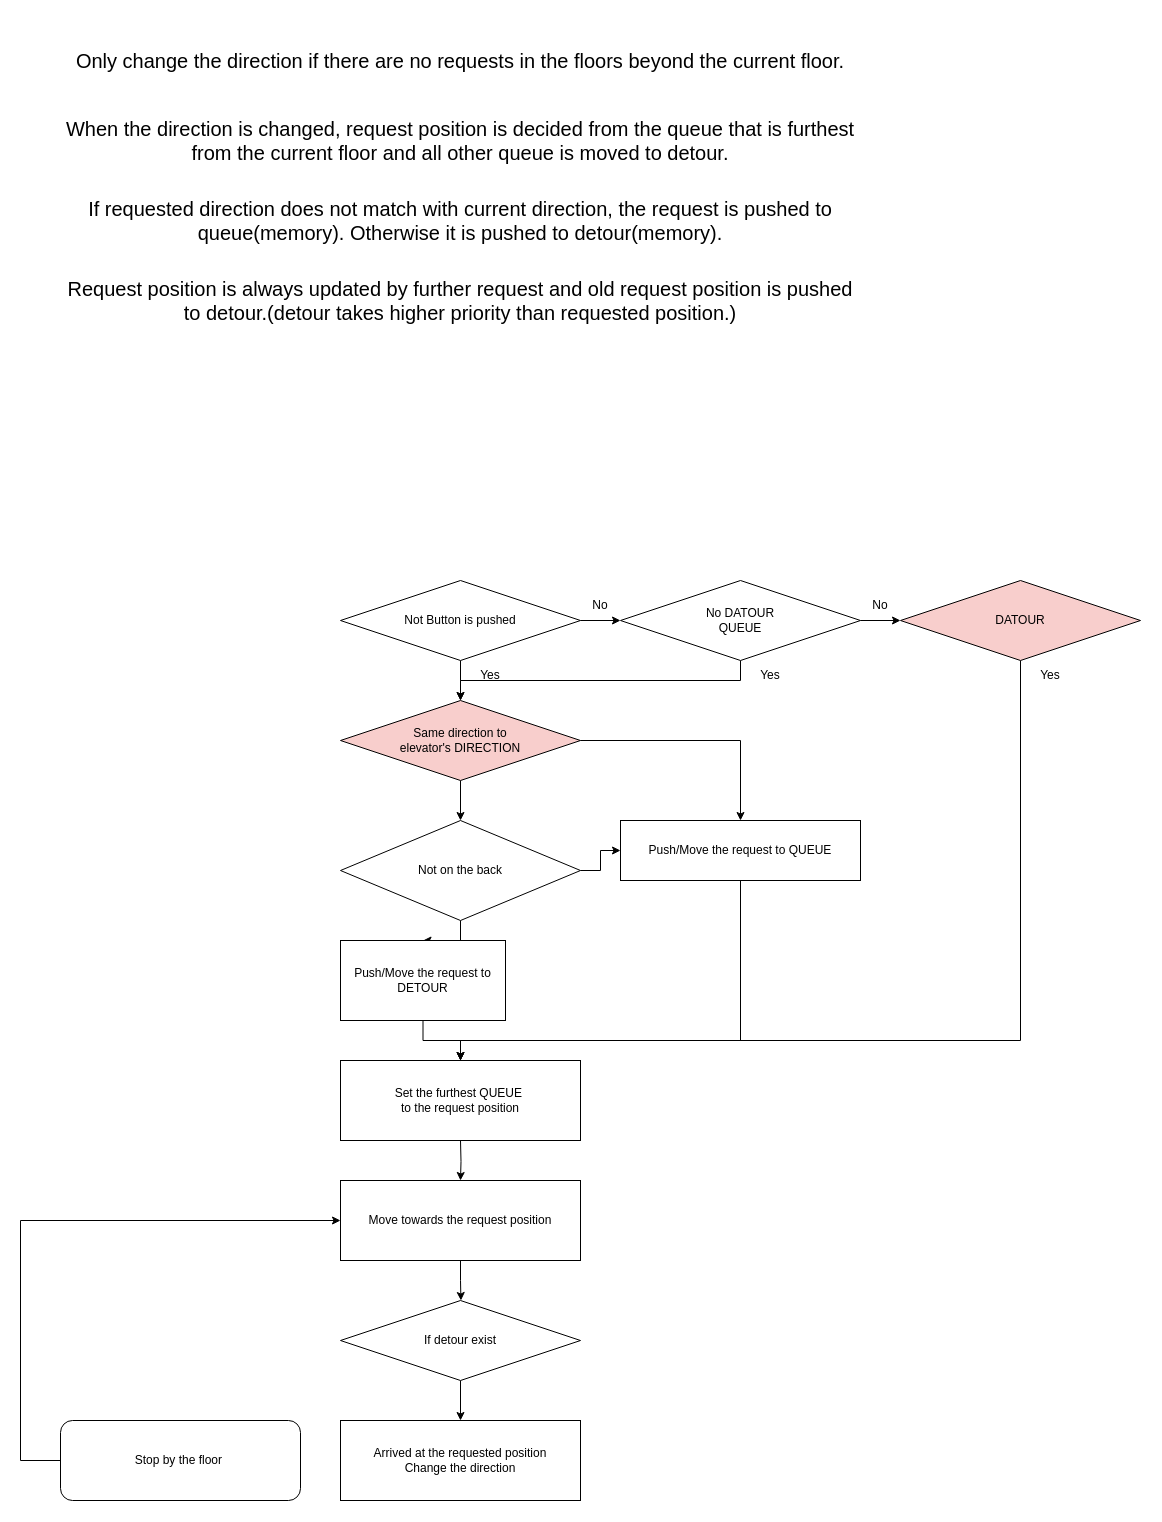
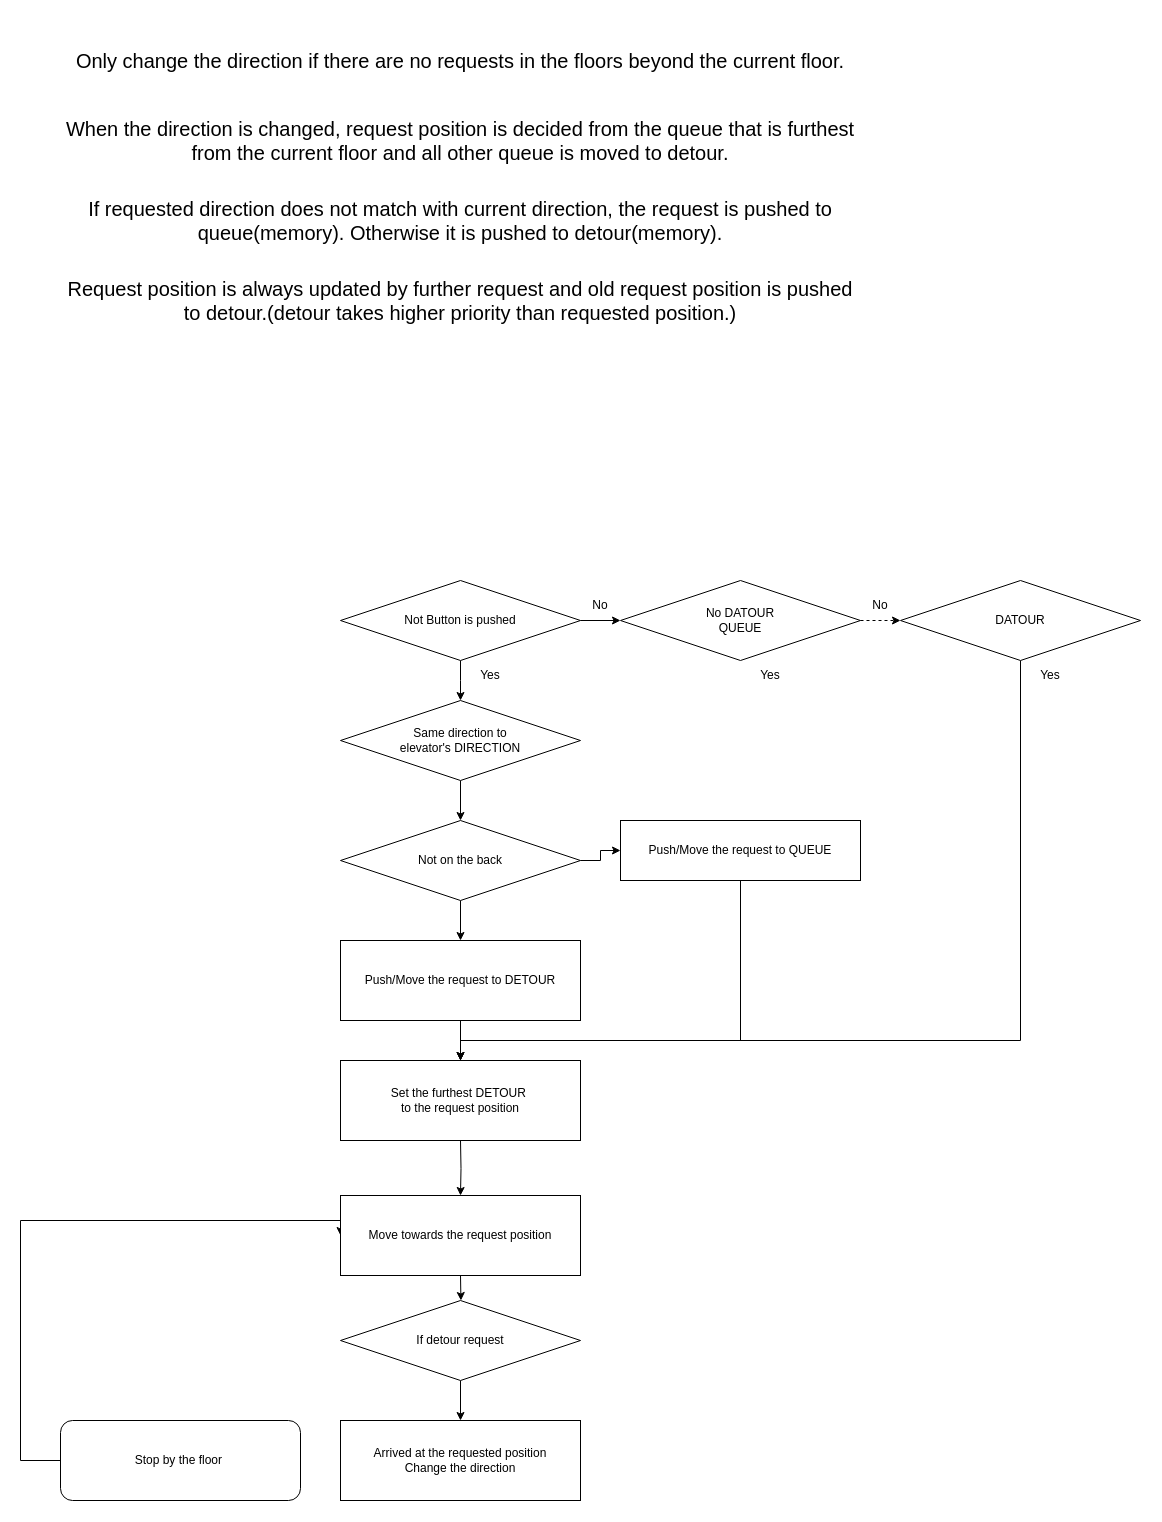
edge "No DATOUR QUEUE" -> "DATOUR": style solid -> dashed
node "DATOUR": fillcolor #f8cecc -> #ffffff
edge "No DATOUR QUEUE" -> "Same direction to elevator's DIRECTION": removed
node "Same direction to elevator's DIRECTION": fillcolor #f8cecc -> #ffffff
edge "Same direction to elevator's DIRECTION" -> "Push/Move the request to QUEUE": removed
node "Not on the back": size 240x100 -> 240x80
node "Push/Move the request to DETOUR": size 165x80 -> 240x80
node "Set the furthest QUEUE to the request position": label "Set the furthest QUEUE to the request position" -> "Set the furthest DETOUR to the request position"
node "Move towards the request position": moved (461, 1221) -> (461, 1236)
node "If detour exist": label "If detour exist" -> "If detour request"
